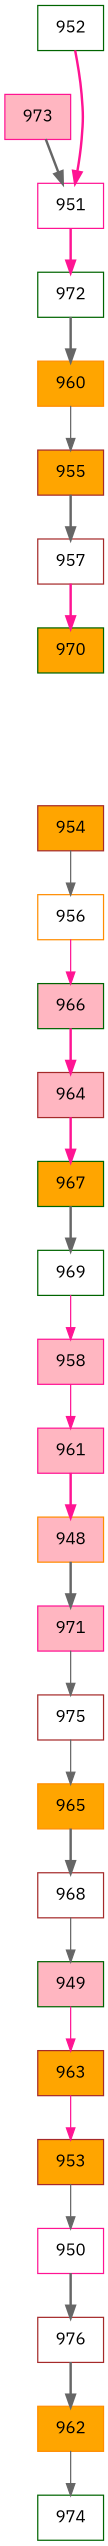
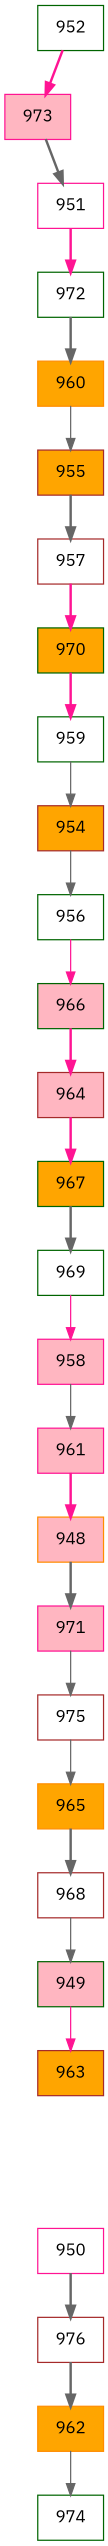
edge "952" -> "951": now "952" -> "973"
node "959": added
node "956": color darkorange -> darkgreen
edge "958" -> "961": color deeppink -> gray40
node "953": removed
